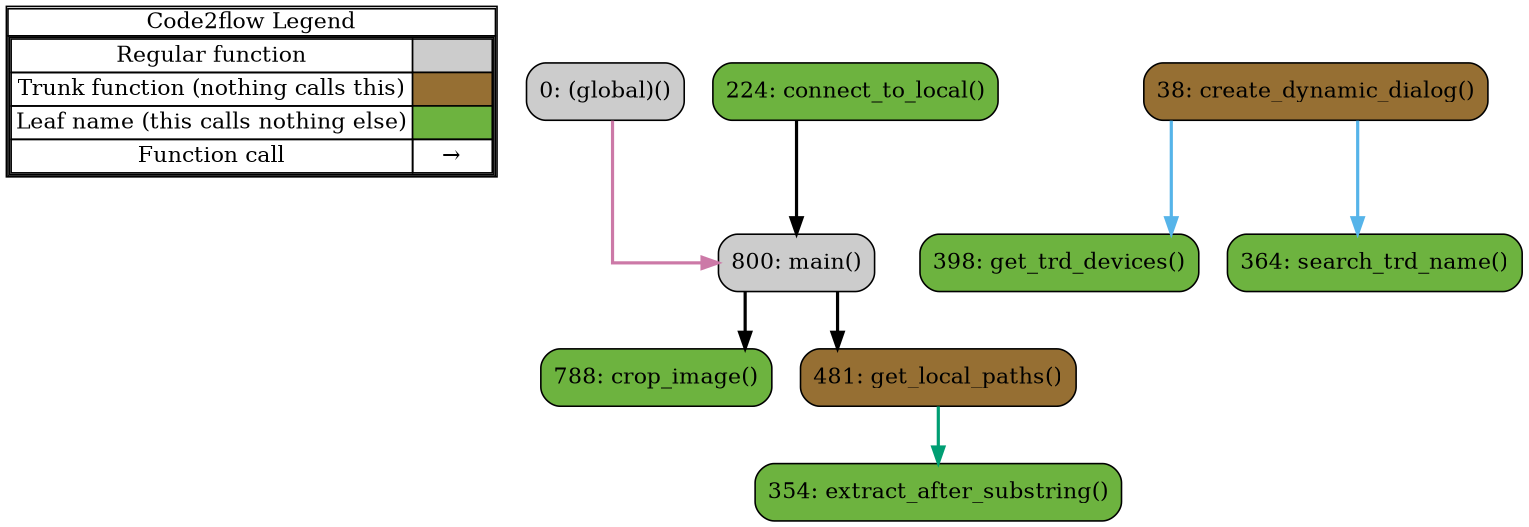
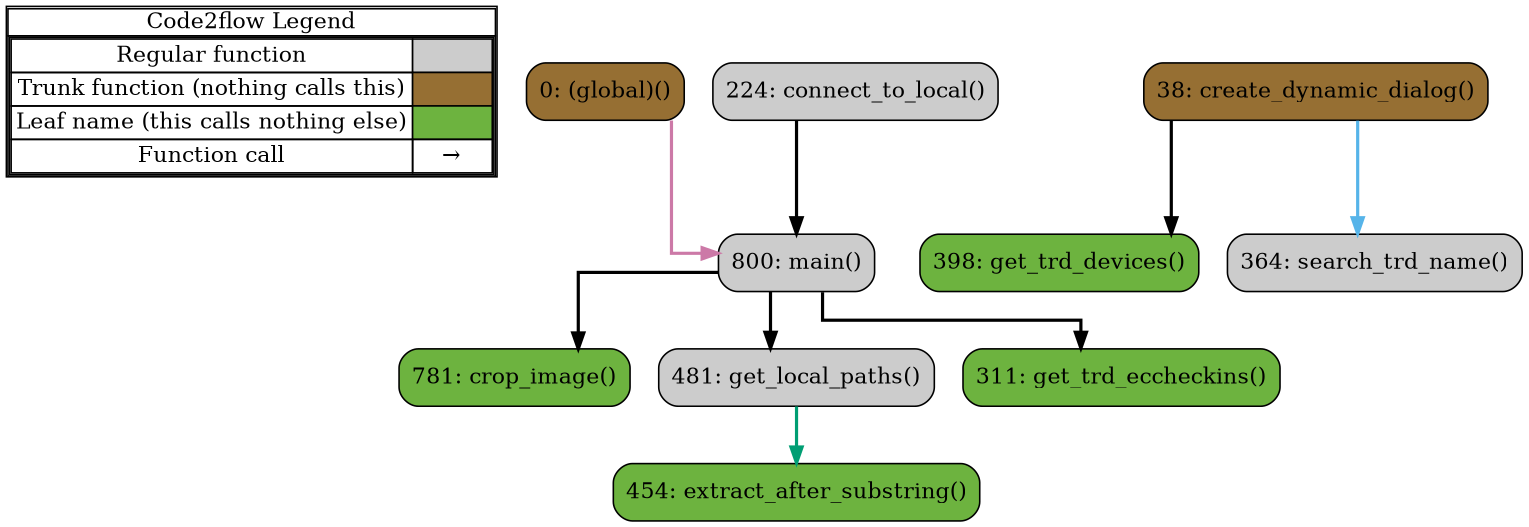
node "0: (global)()": fillcolor #cccccc -> #966f33
node "224: connect_to_local()": fillcolor #6db33f -> #cccccc
edge "38: create_dynamic_dialog()" -> "398: get_trd_devices()": color #56b4e9 -> #000000
node "364: search_trd_name()": fillcolor #6db33f -> #cccccc
node "788: crop_image()": label "788: crop_image()" -> "781: crop_image()"
node "481: get_local_paths()": fillcolor #966f33 -> #cccccc
node "311: get_trd_eccheckins()": added
node "354: extract_after_substring()": label "354: extract_after_substring()" -> "454: extract_after_substring()"
